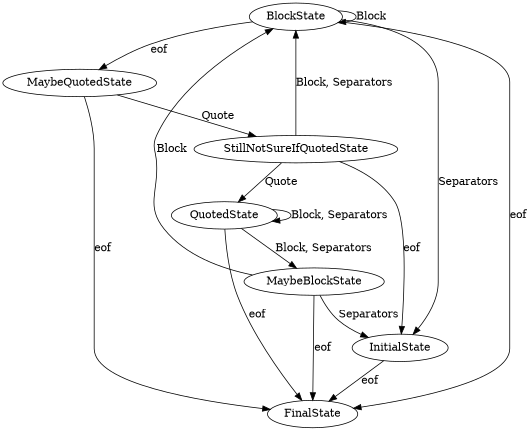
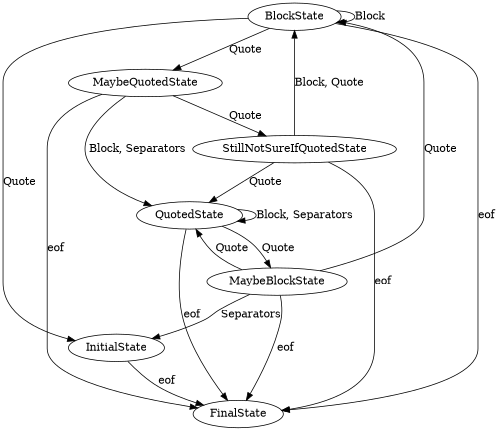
edge "BlockState" -> "MaybeQuotedState": label "eof" -> "Quote"
edge "StillNotSureIfQuotedState" -> "BlockState": label "Block, Separators" -> "Block, Quote"
edge "MaybeBlockState" -> "BlockState": label "Block" -> "Quote"
edge "MaybeQuotedState" -> "QuotedState": added, label "Block, Separators"
edge "BlockState" -> "InitialState": label "Separators" -> "Quote"
edge "StillNotSureIfQuotedState" -> "InitialState": now "StillNotSureIfQuotedState" -> "FinalState"
edge "QuotedState" -> "MaybeBlockState": label "Block, Separators" -> "Quote"
edge "MaybeBlockState" -> "QuotedState": added, label "Quote"
